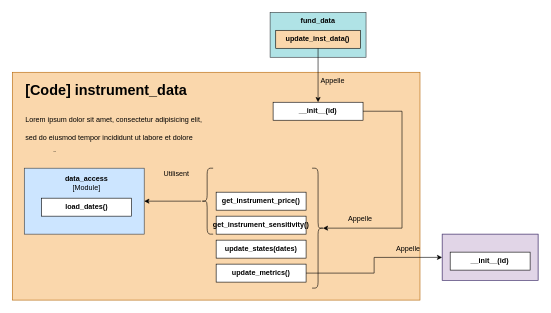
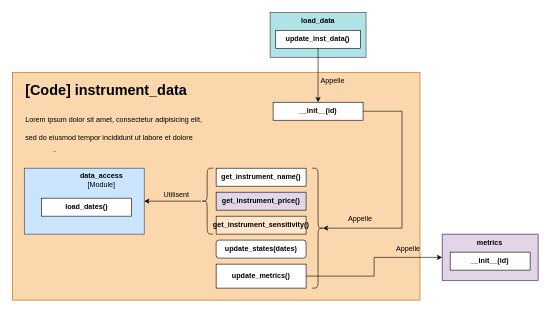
node "fund_data": label "fund_data" -> "load_data"
node "update_inst_data()": fillcolor #fad7ac -> #ffffff
node "Utilisent": moved (177, 174) -> (177, 195)
node "get_instrument_name()": added
node "data_access [Module]": moved (87, 183) -> (102, 180)
node "get_instrument_price()": fillcolor #ffffff -> #e1d5e7
node "get_instrument_sensitivity()": fillcolor #ffffff -> #ffe6cc
node "metrics": added
node "update_states(dates)": shape rectangle -> rounded rectangle
node "update_metrics()": size 90x18 -> 90x24
